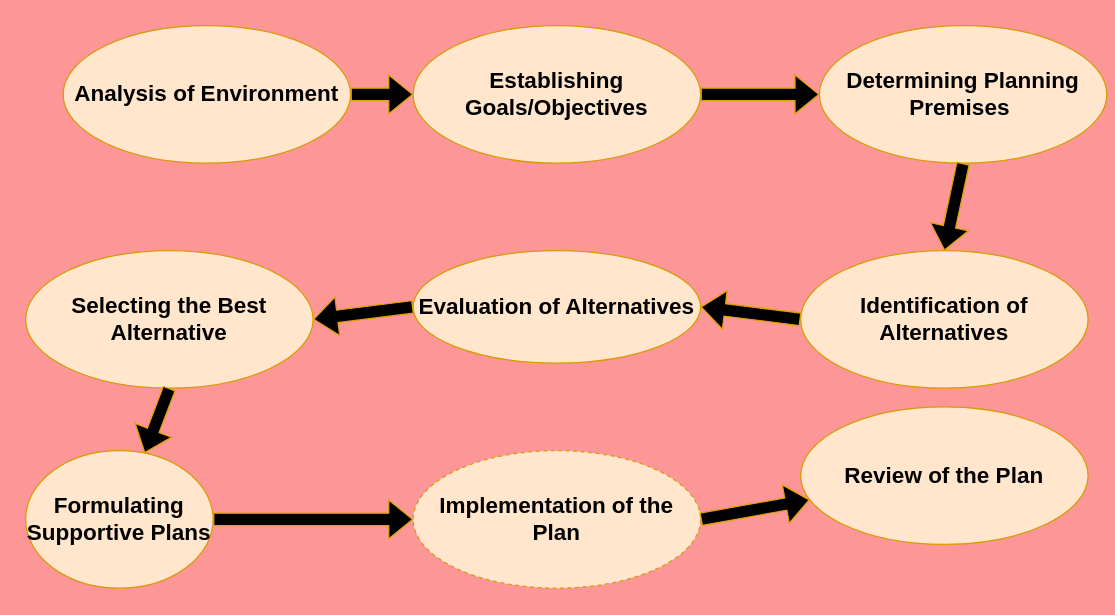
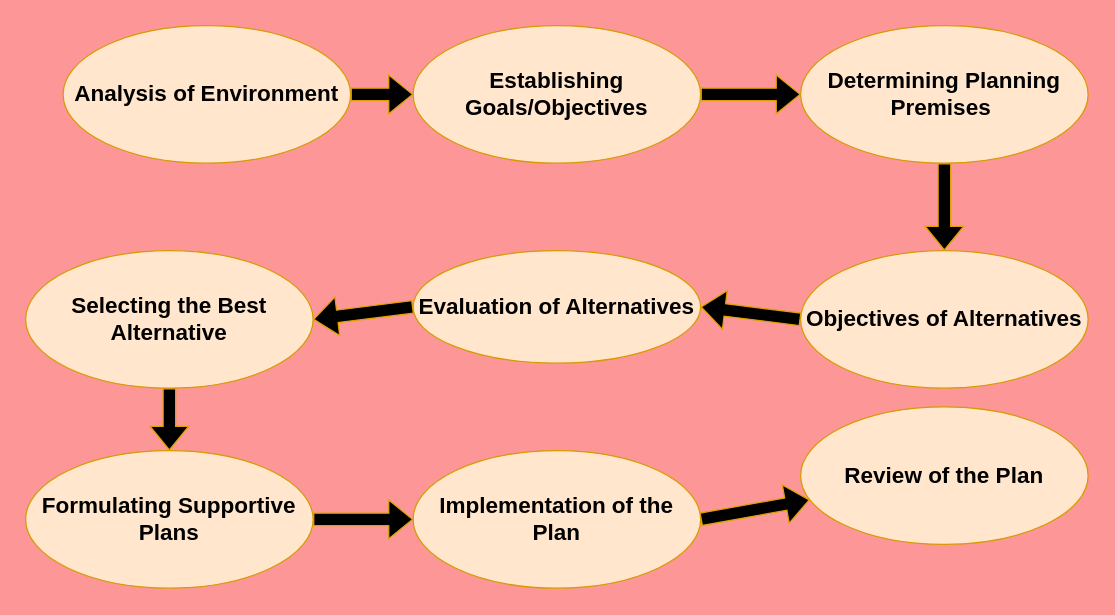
node "Determining Planning Premises": moved (963, 94) -> (944, 94)
node "Identification of Alternatives": label "Identification of Alternatives" -> "Objectives of Alternatives"
node "Formulating Supportive Plans": size 188x138 -> 288x138
node "Implementation of the Plan": style dashed -> solid
